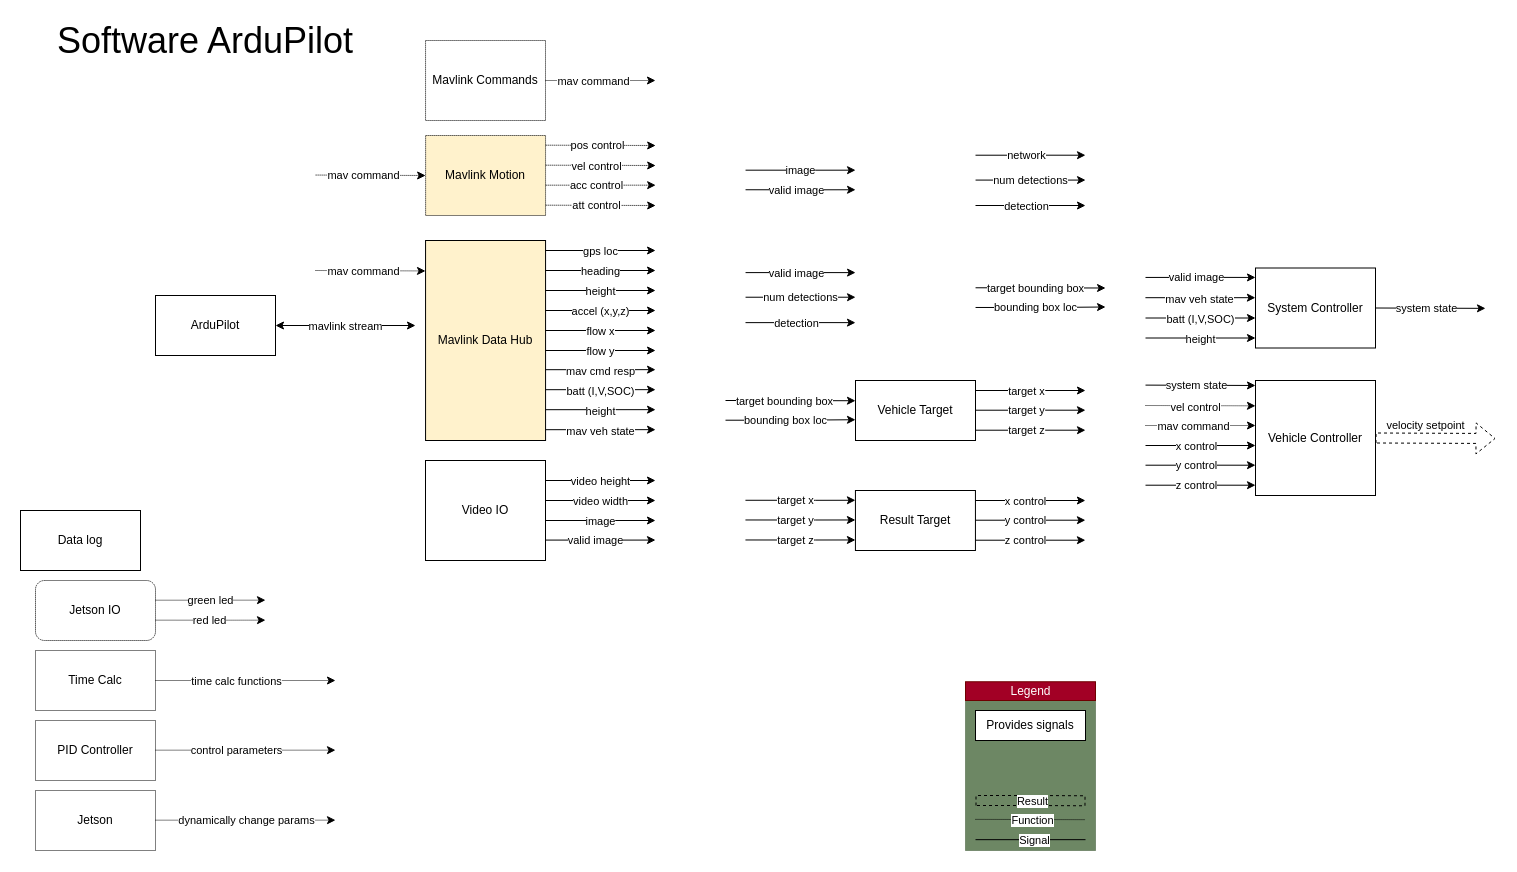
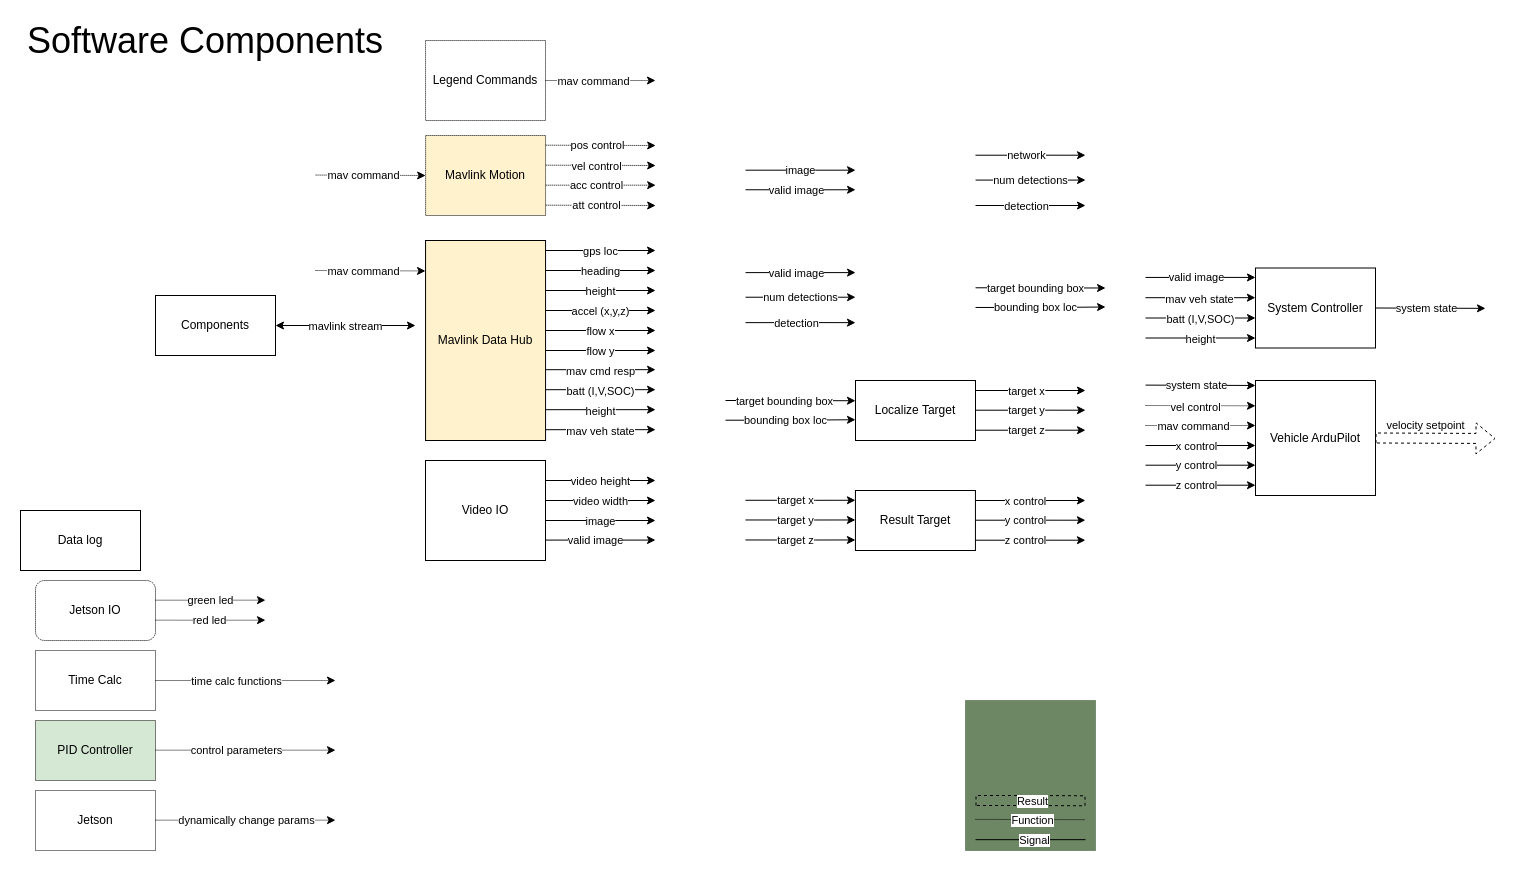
node "Software ArduPilot": label "Software ArduPilot" -> "Software Components"
node "Mavlink Commands": label "Mavlink Commands" -> "Legend Commands"
node "ArduPilot": label "ArduPilot" -> "Components"
node "Vehicle Target": label "Vehicle Target" -> "Localize Target"
node "Vehicle Controller": label "Vehicle Controller" -> "Vehicle ArduPilot"
node "Legend": removed
node "Provides signals": removed
node "PID Controller": fillcolor #ffffff -> #d5e8d4
